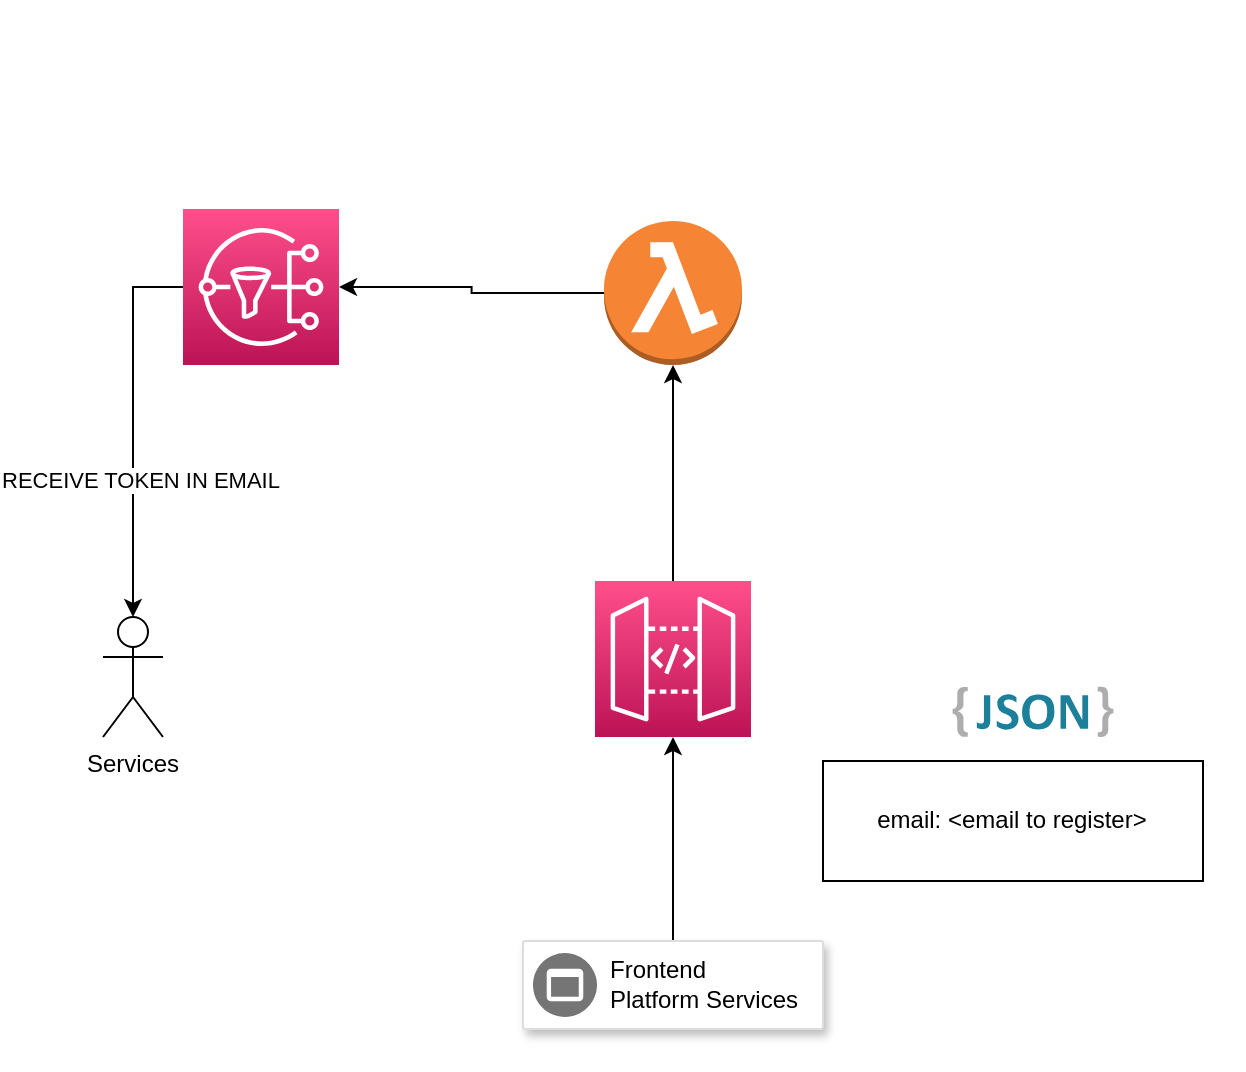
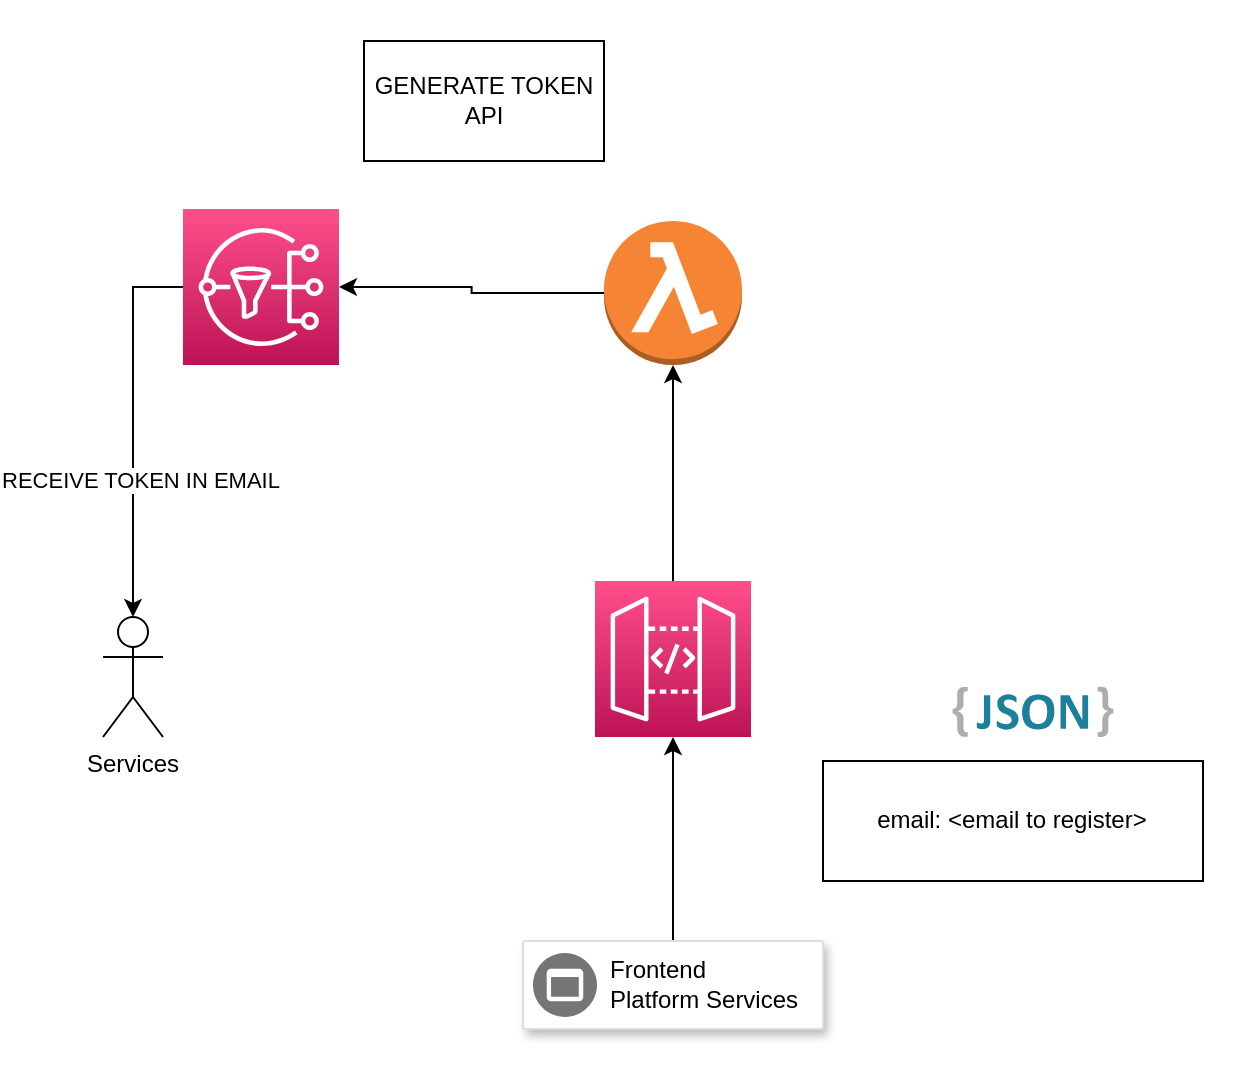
node "GENERATE TOKEN API": added
